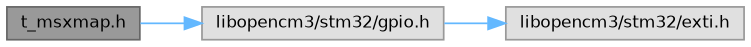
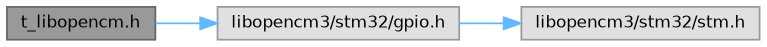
node "t_msxmap.h": label "t_msxmap.h" -> "t_libopencm.h"
node "libopencm3/stm32/exti.h": label "libopencm3/stm32/exti.h" -> "libopencm3/stm32/stm.h"
